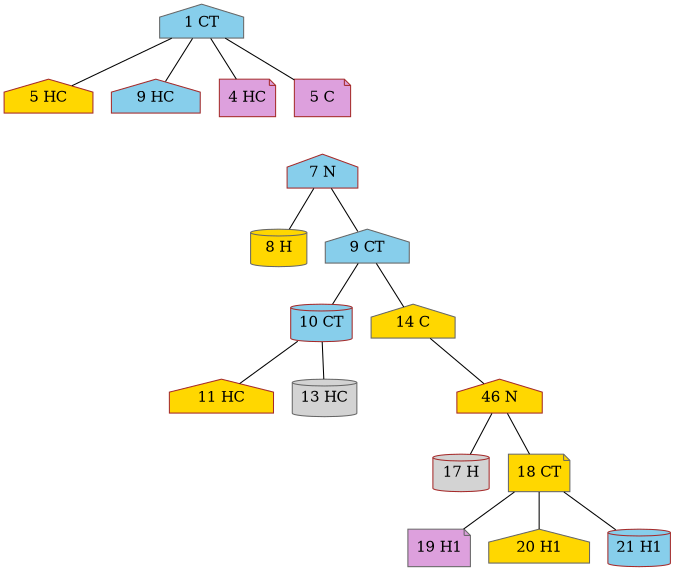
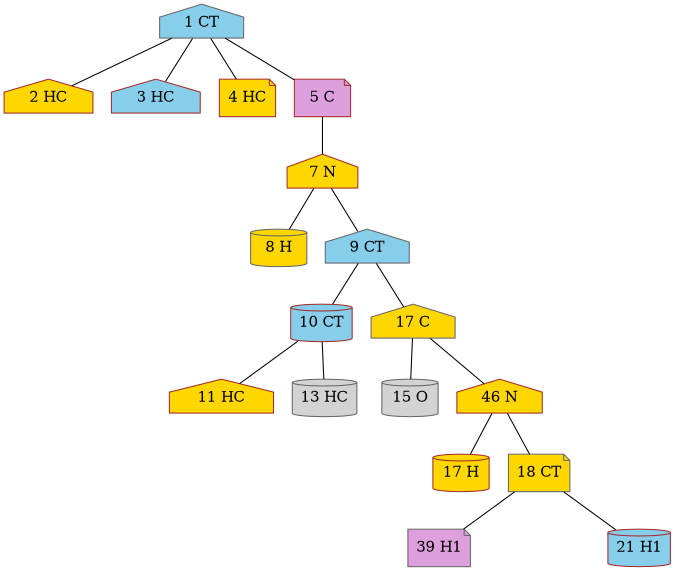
node "5 HC": label "5 HC" -> "2 HC"
node "9 HC": label "9 HC" -> "3 HC"
node "4 HC": fillcolor plum -> gold
edge "5 C" -- "7 N": added
node "7 N": fillcolor skyblue -> gold
node "14 C": label "14 C" -> "17 C"
node "15 O": added
node "17 H": fillcolor lightgrey -> gold
node "19 H1": label "19 H1" -> "39 H1"
node "20 H1": removed
